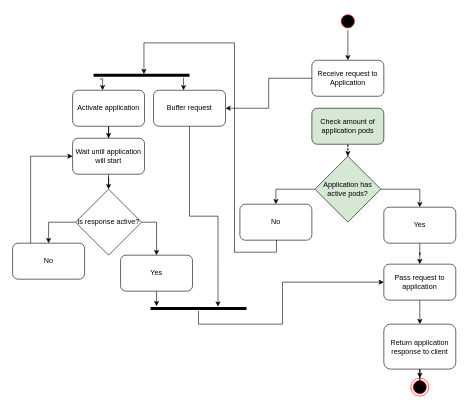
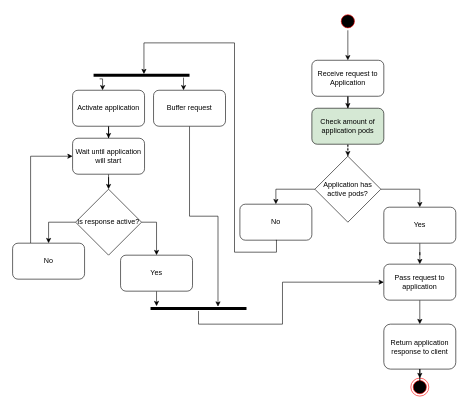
edge "Receive request to Application" -> "Buffer request": now "Receive request to Application" -> "Check amount of application pods"
node "Application has active pods?": fillcolor #d5e8d4 -> #ffffff
